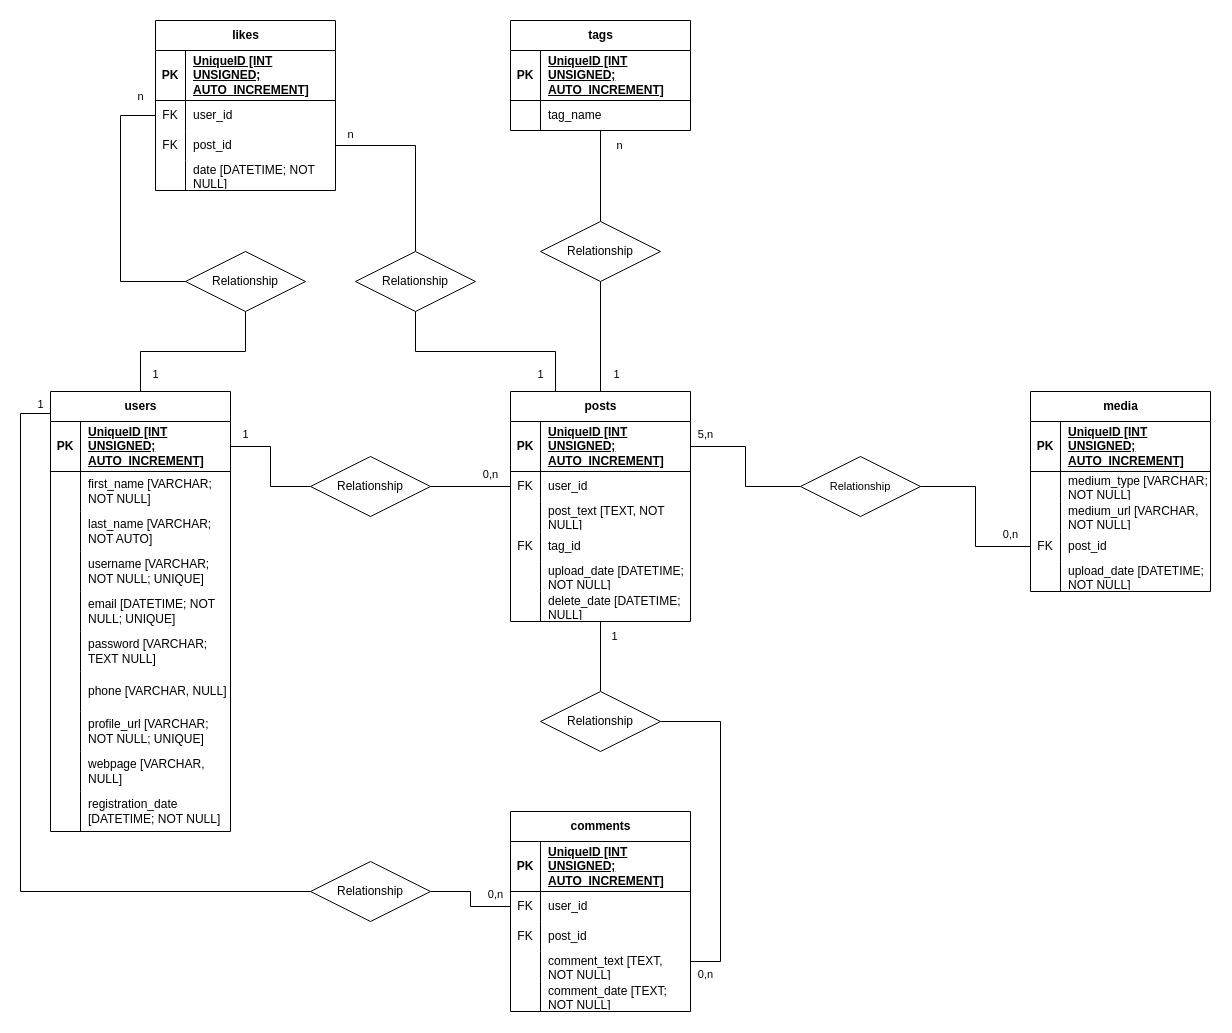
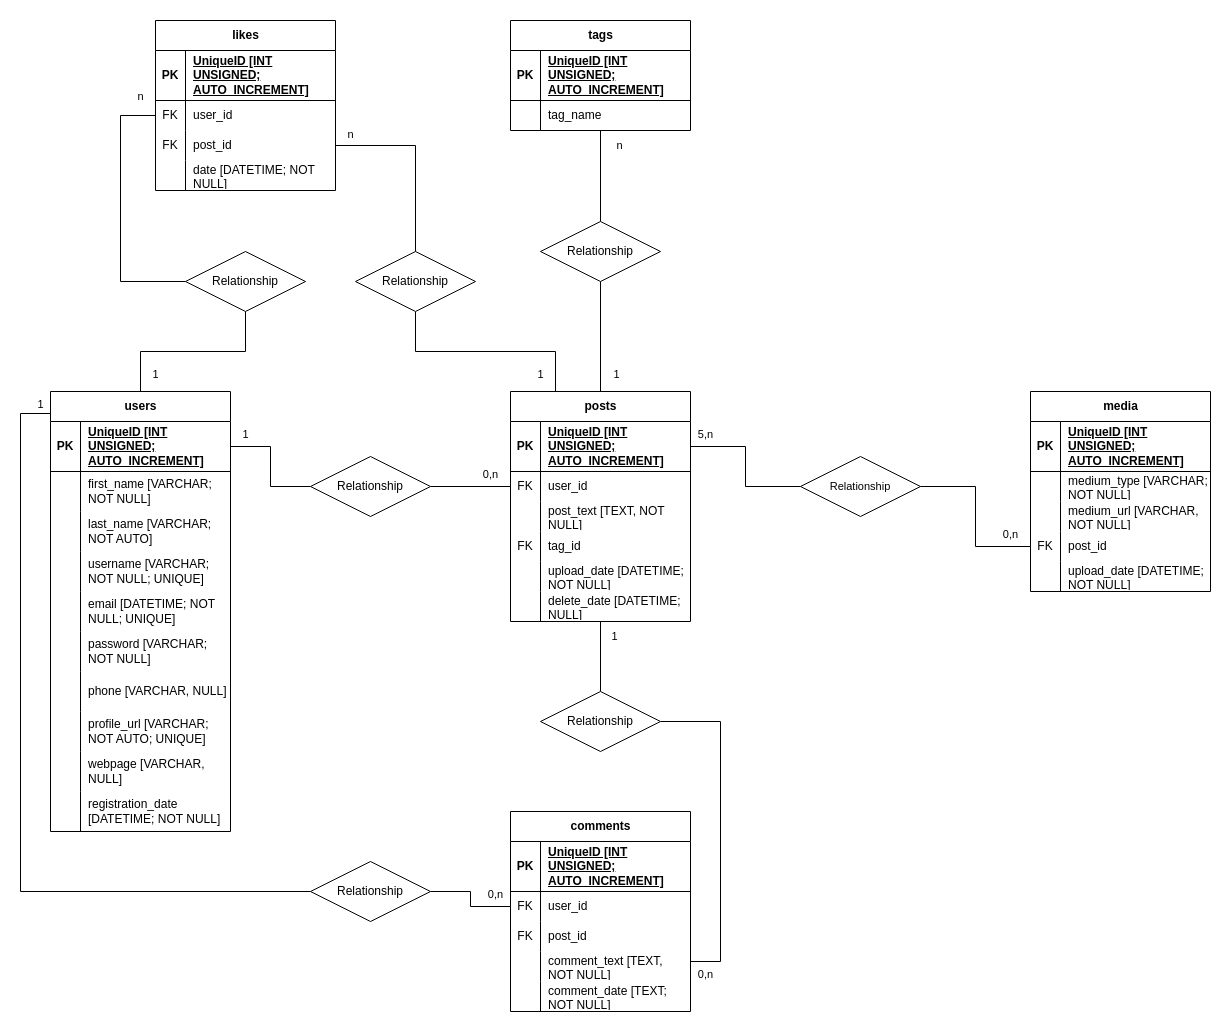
node "password [VARCHAR; TEXT NULL]": label "password [VARCHAR; TEXT NULL]" -> "password [VARCHAR; NOT NULL]"
node "profile_url [VARCHAR; NOT NULL; UNIQUE]": label "profile_url [VARCHAR; NOT NULL; UNIQUE]" -> "profile_url [VARCHAR; NOT AUTO; UNIQUE]"
